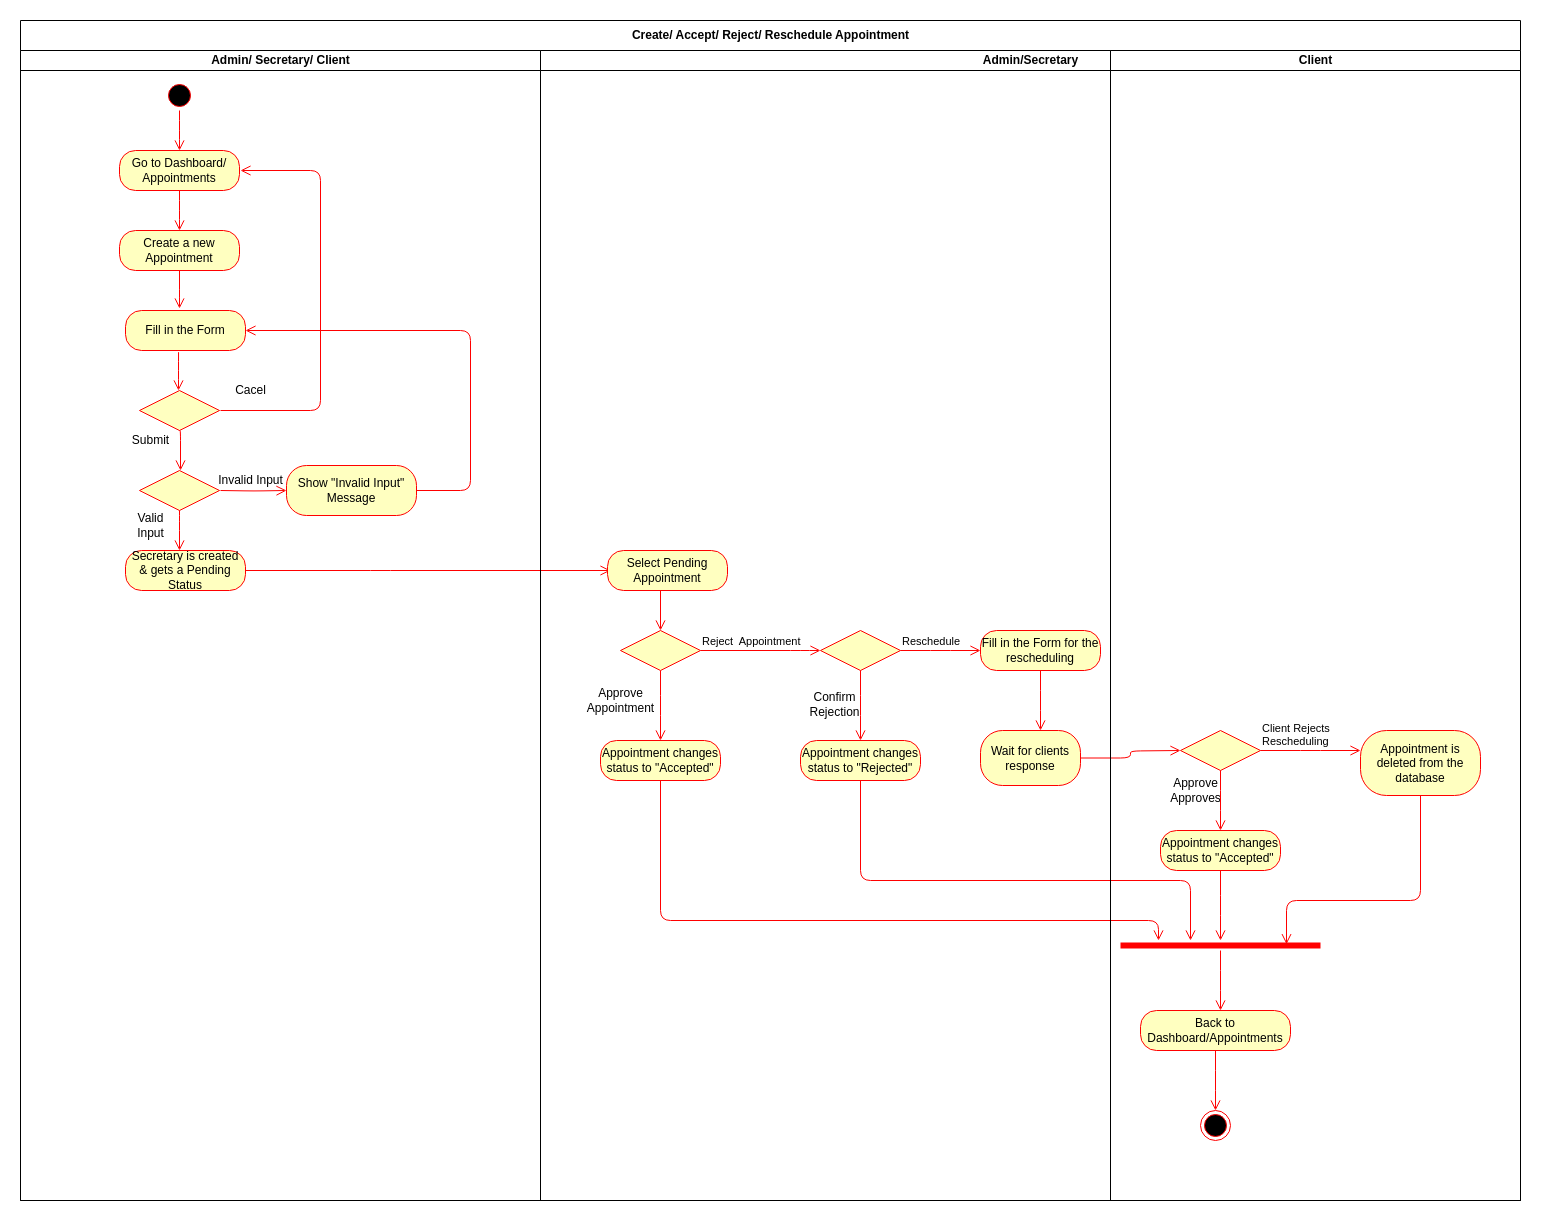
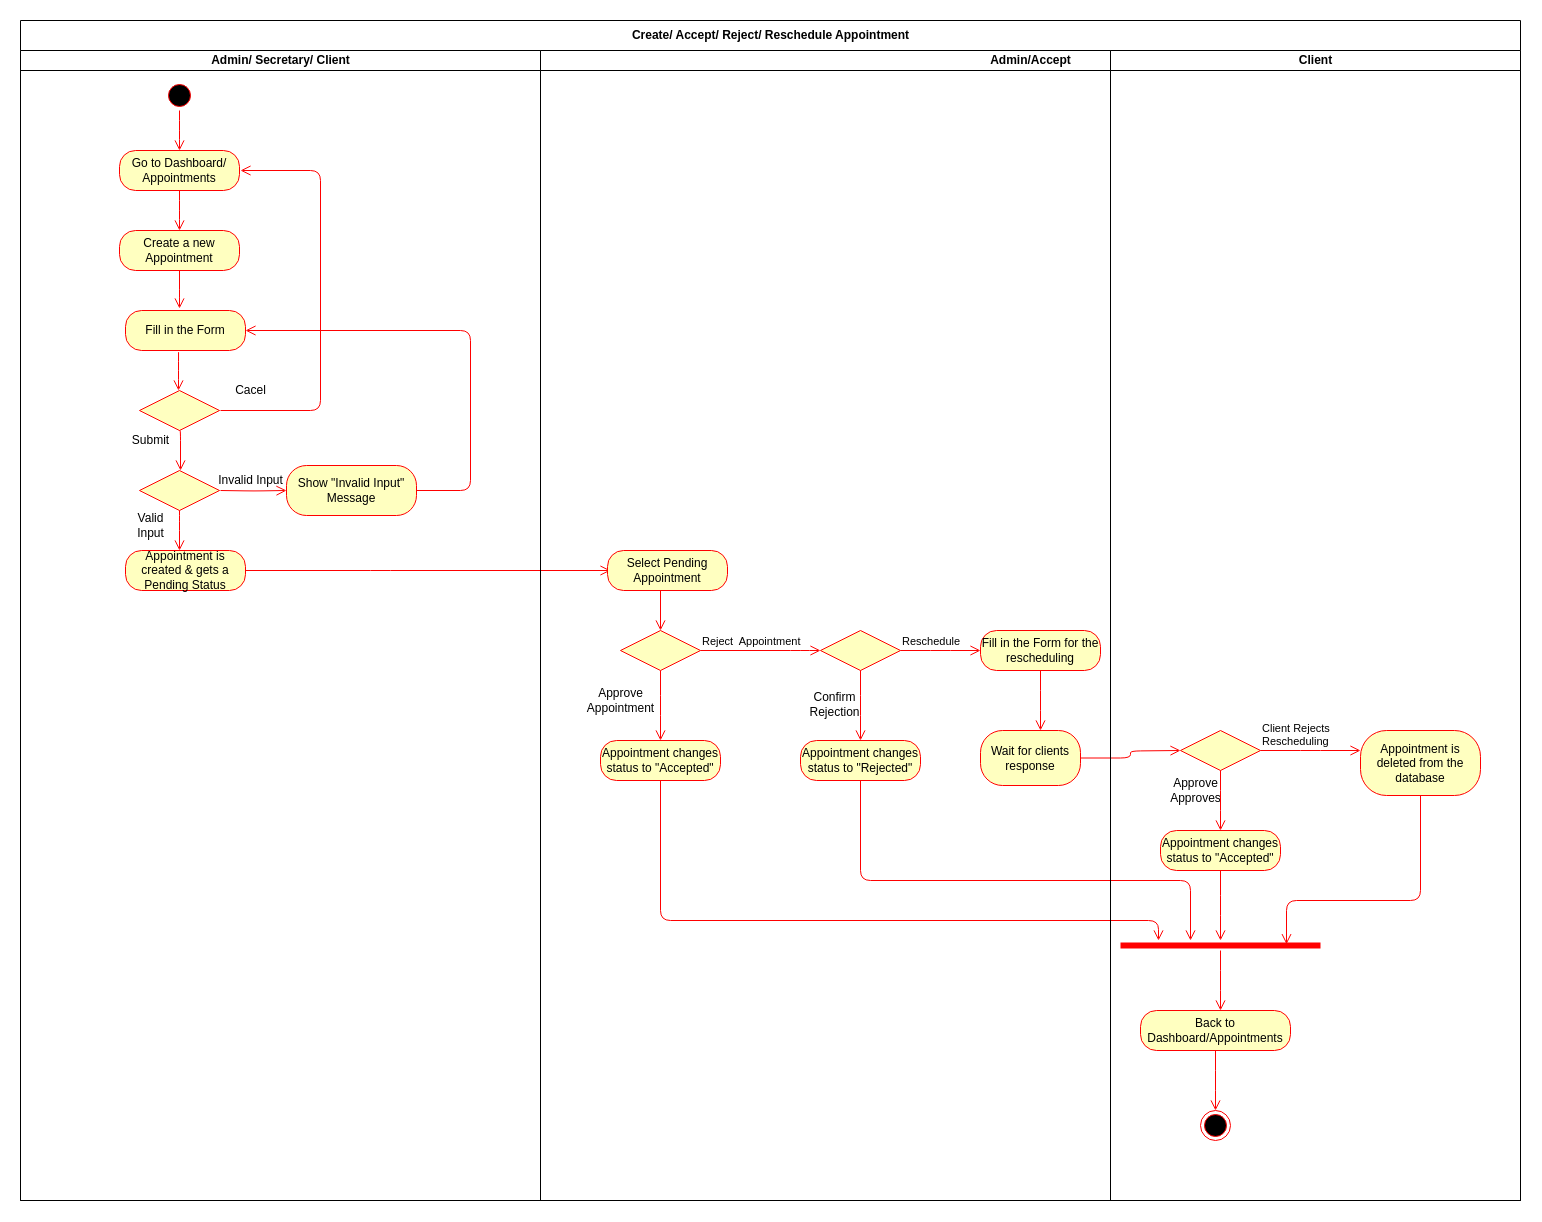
node "Admin/Secretary": label "Admin/Secretary" -> "Admin/Accept"
node "Secretary is created & gets a Pending Status": label "Secretary is created & gets a Pending Status" -> "Appointment is created & gets a Pending Status"
